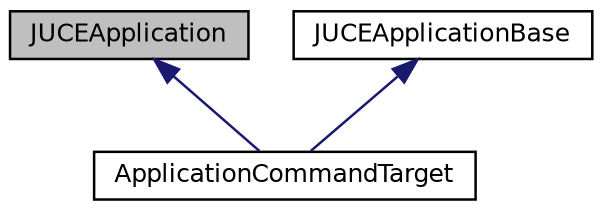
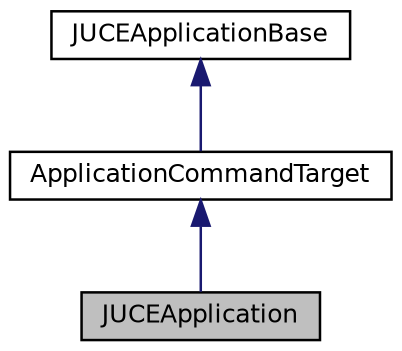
edge "ApplicationCommandTarget" -> "JUCEApplication": reversed
